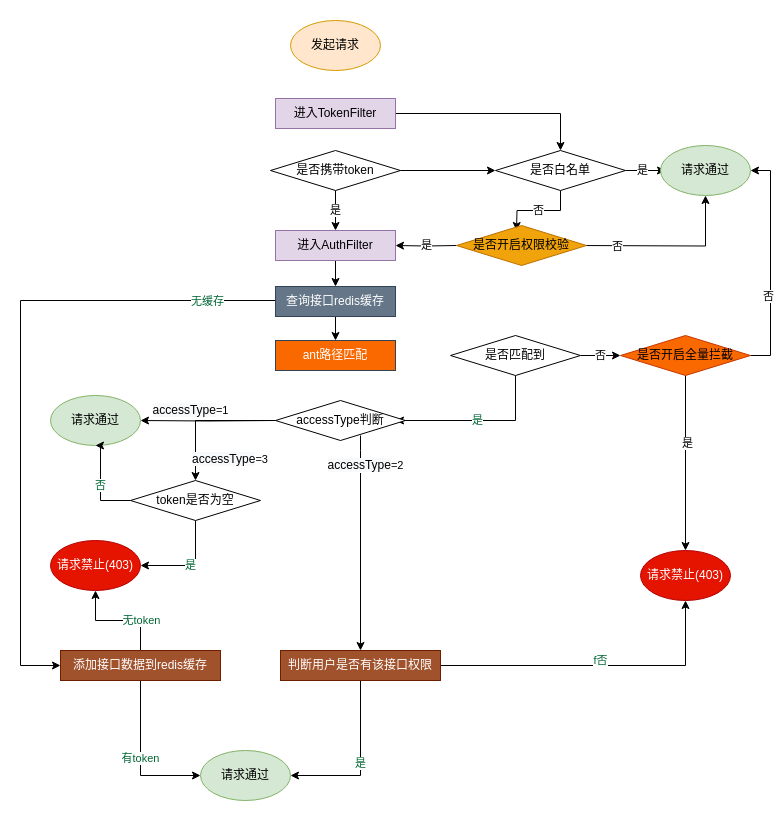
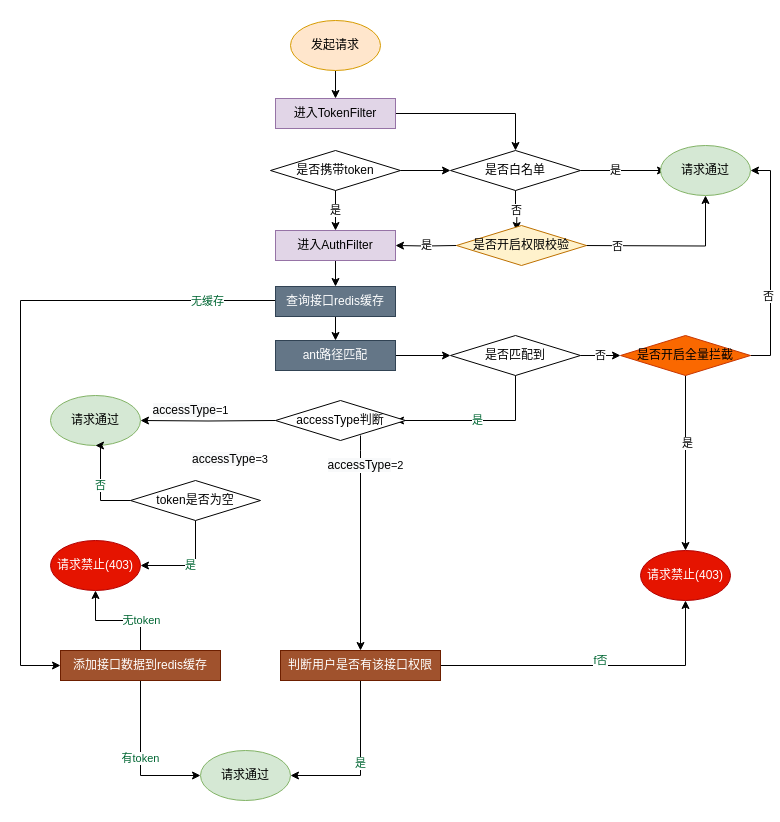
edge "发起请求" -> "进入TokenFilter": added
node "是否白名单": moved (561, 171) -> (516, 171)
node "是否开启权限校验": fillcolor #f0a30a -> #fff2cc
node "ant路径匹配": fillcolor #fa6800 -> #647687
edge "ant路径匹配" -> "是否匹配到": added
edge "accessType判断" -> "token是否为空": removed
